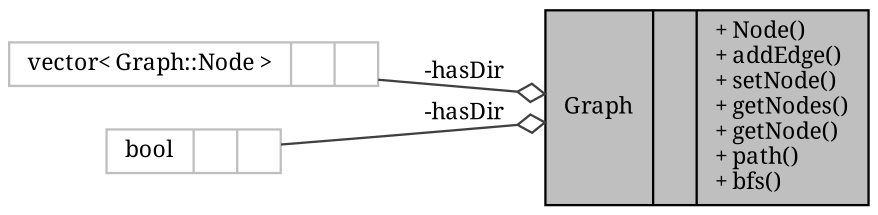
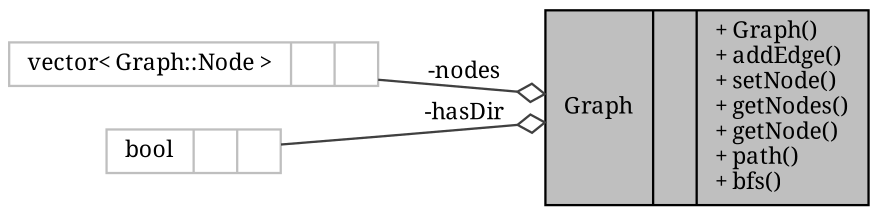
node "Graph": text "+ Node()" -> "+ Graph()"
edge "vector< Graph::Node >" -> "Graph": label " -hasDir" -> " -nodes"
